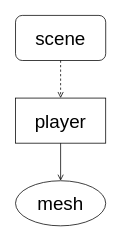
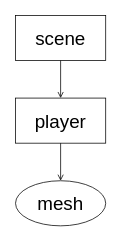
node "scene": shape rounded rectangle -> rectangle
edge "scene" -> "player": style dashed -> solid
